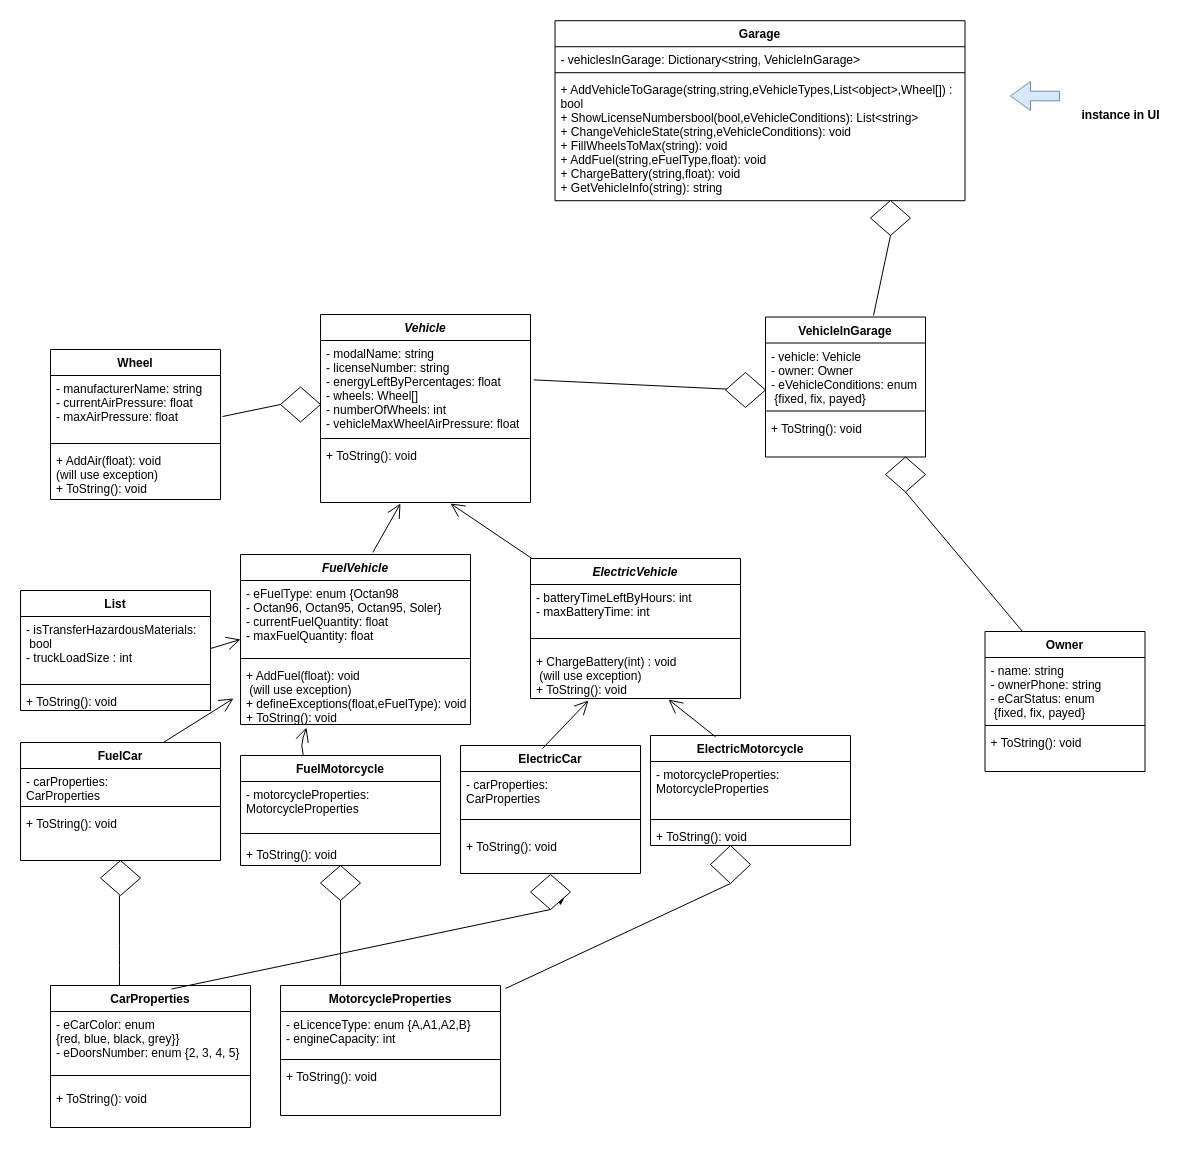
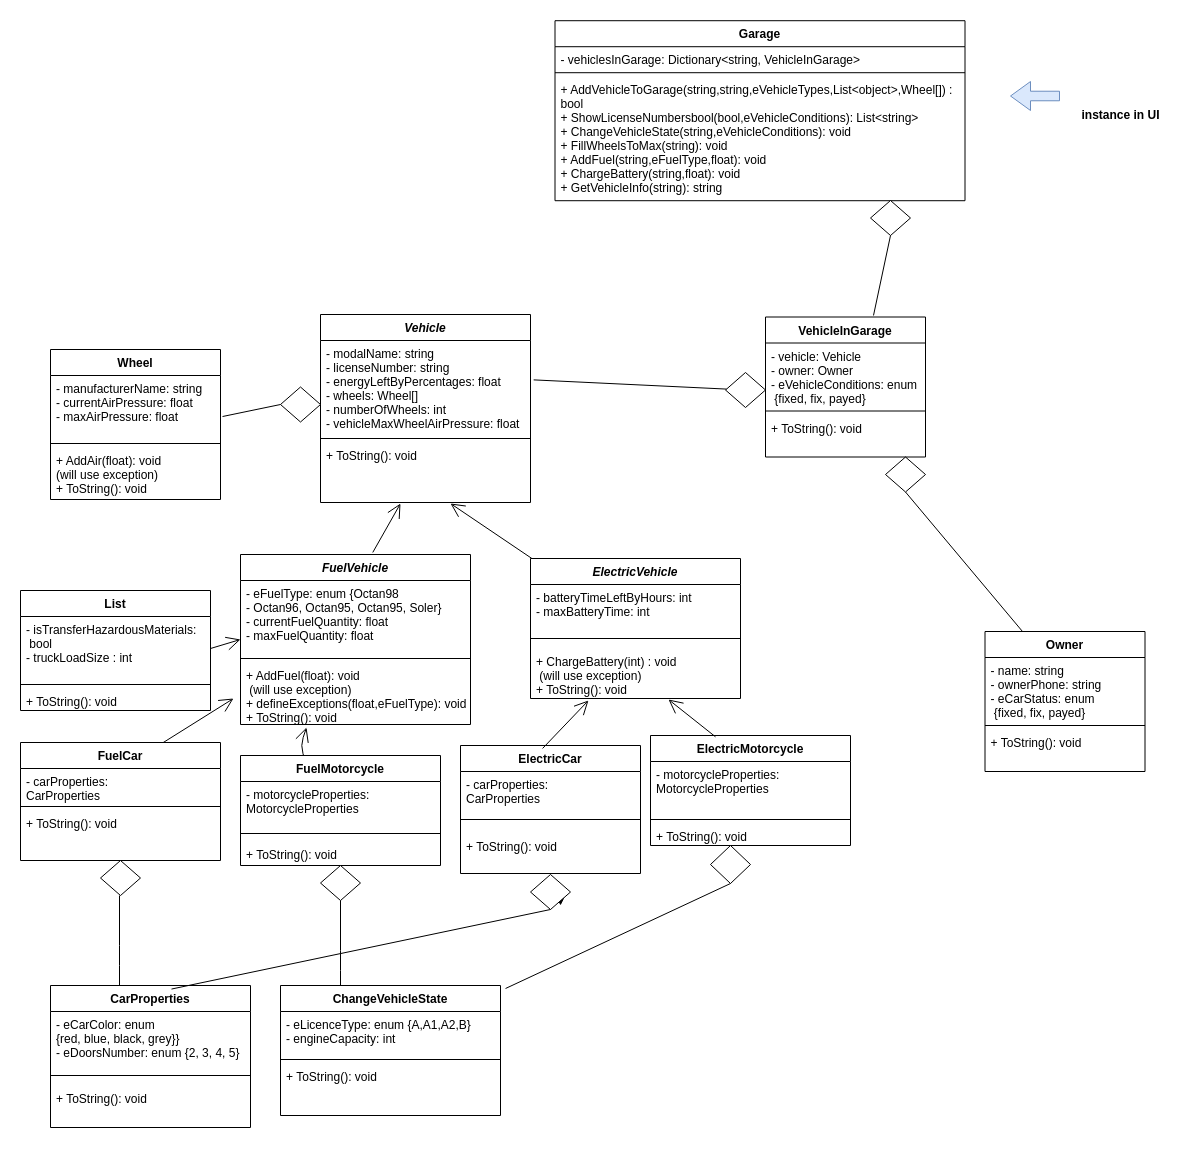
node "MotorcycleProperties": label "MotorcycleProperties" -> "ChangeVehicleState"
